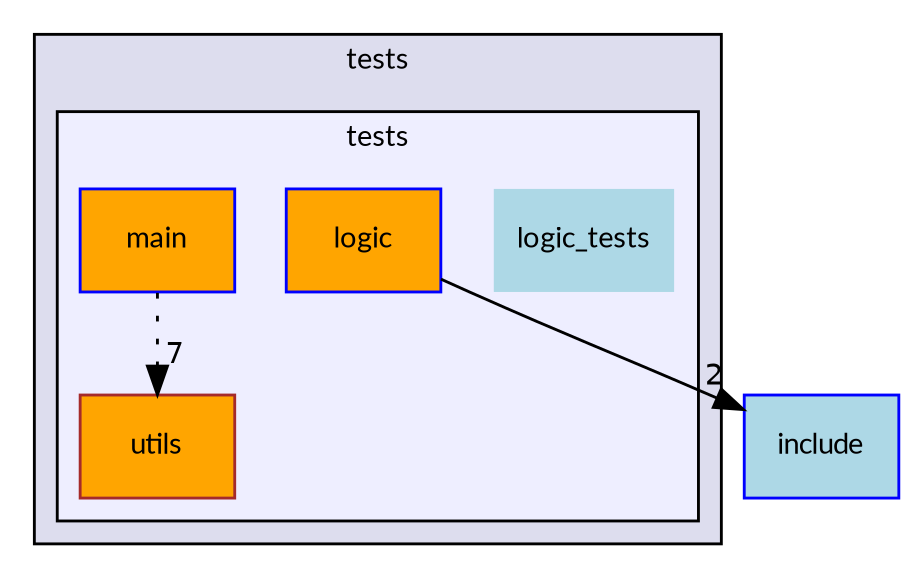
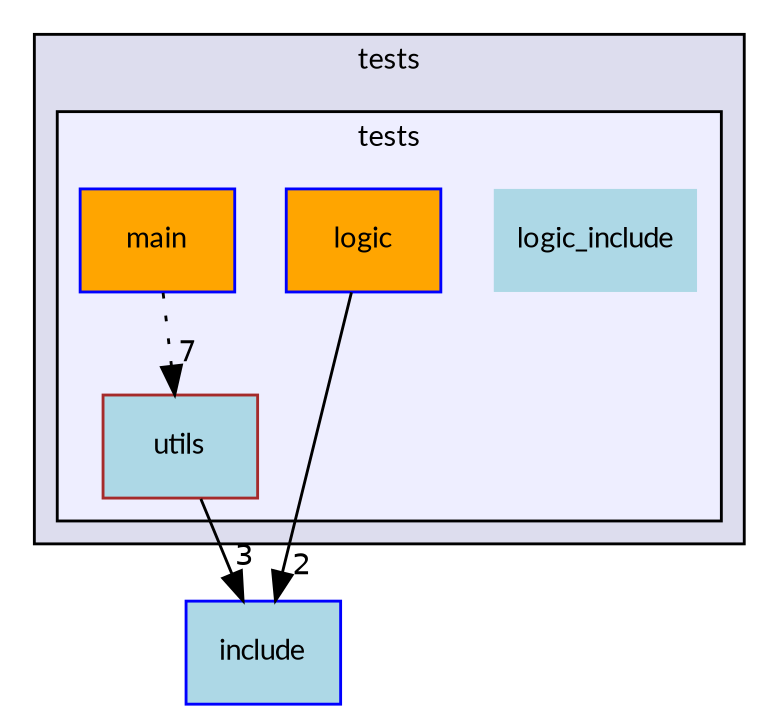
node "logic_tests": label "logic_tests" -> "logic_include"
node "utils": fillcolor orange -> lightblue
edge "utils" -> "include": added
